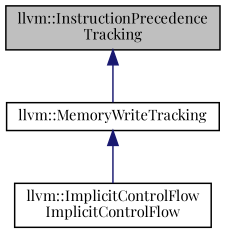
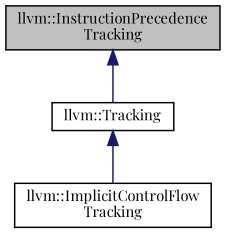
node "llvm::MemoryWriteTracking": label "llvm::MemoryWriteTracking" -> "llvm::Tracking"
node "llvm::ImplicitControlFlow ImplicitControlFlow": label "llvm::ImplicitControlFlow ImplicitControlFlow" -> "llvm::ImplicitControlFlow Tracking"
